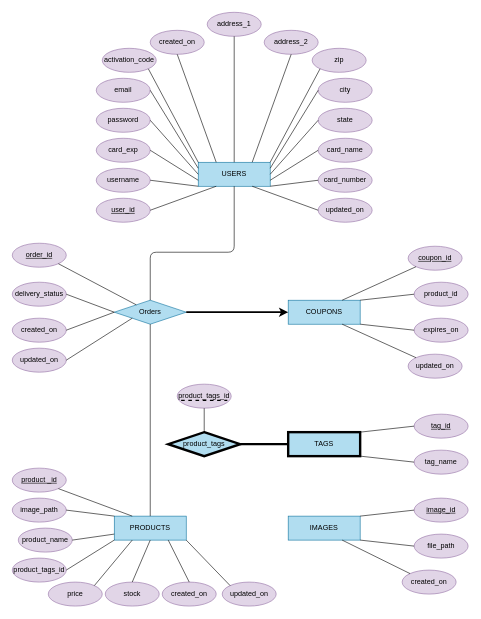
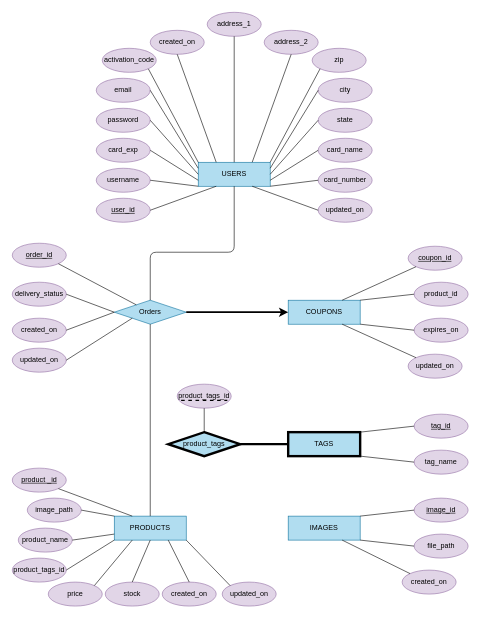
node "image_path": moved (39, 510) -> (54, 510)
